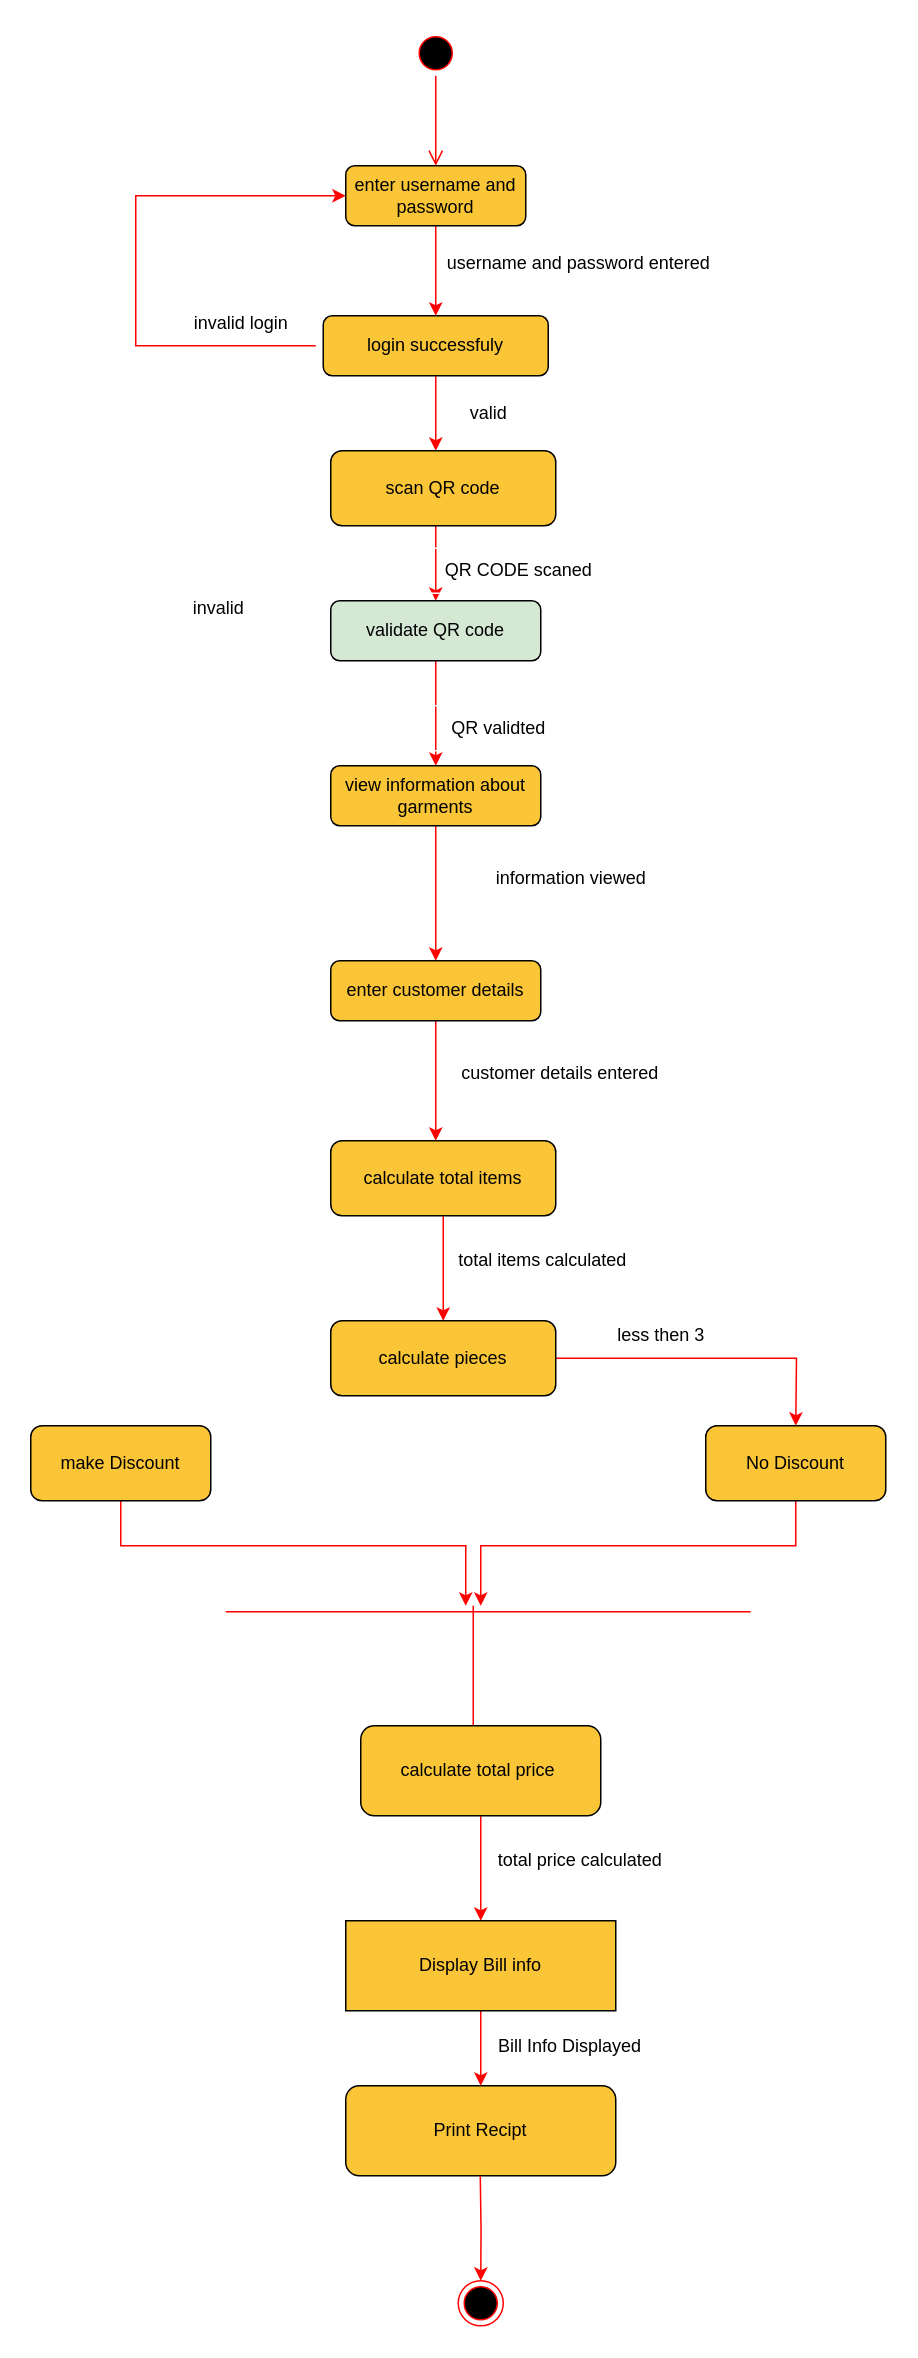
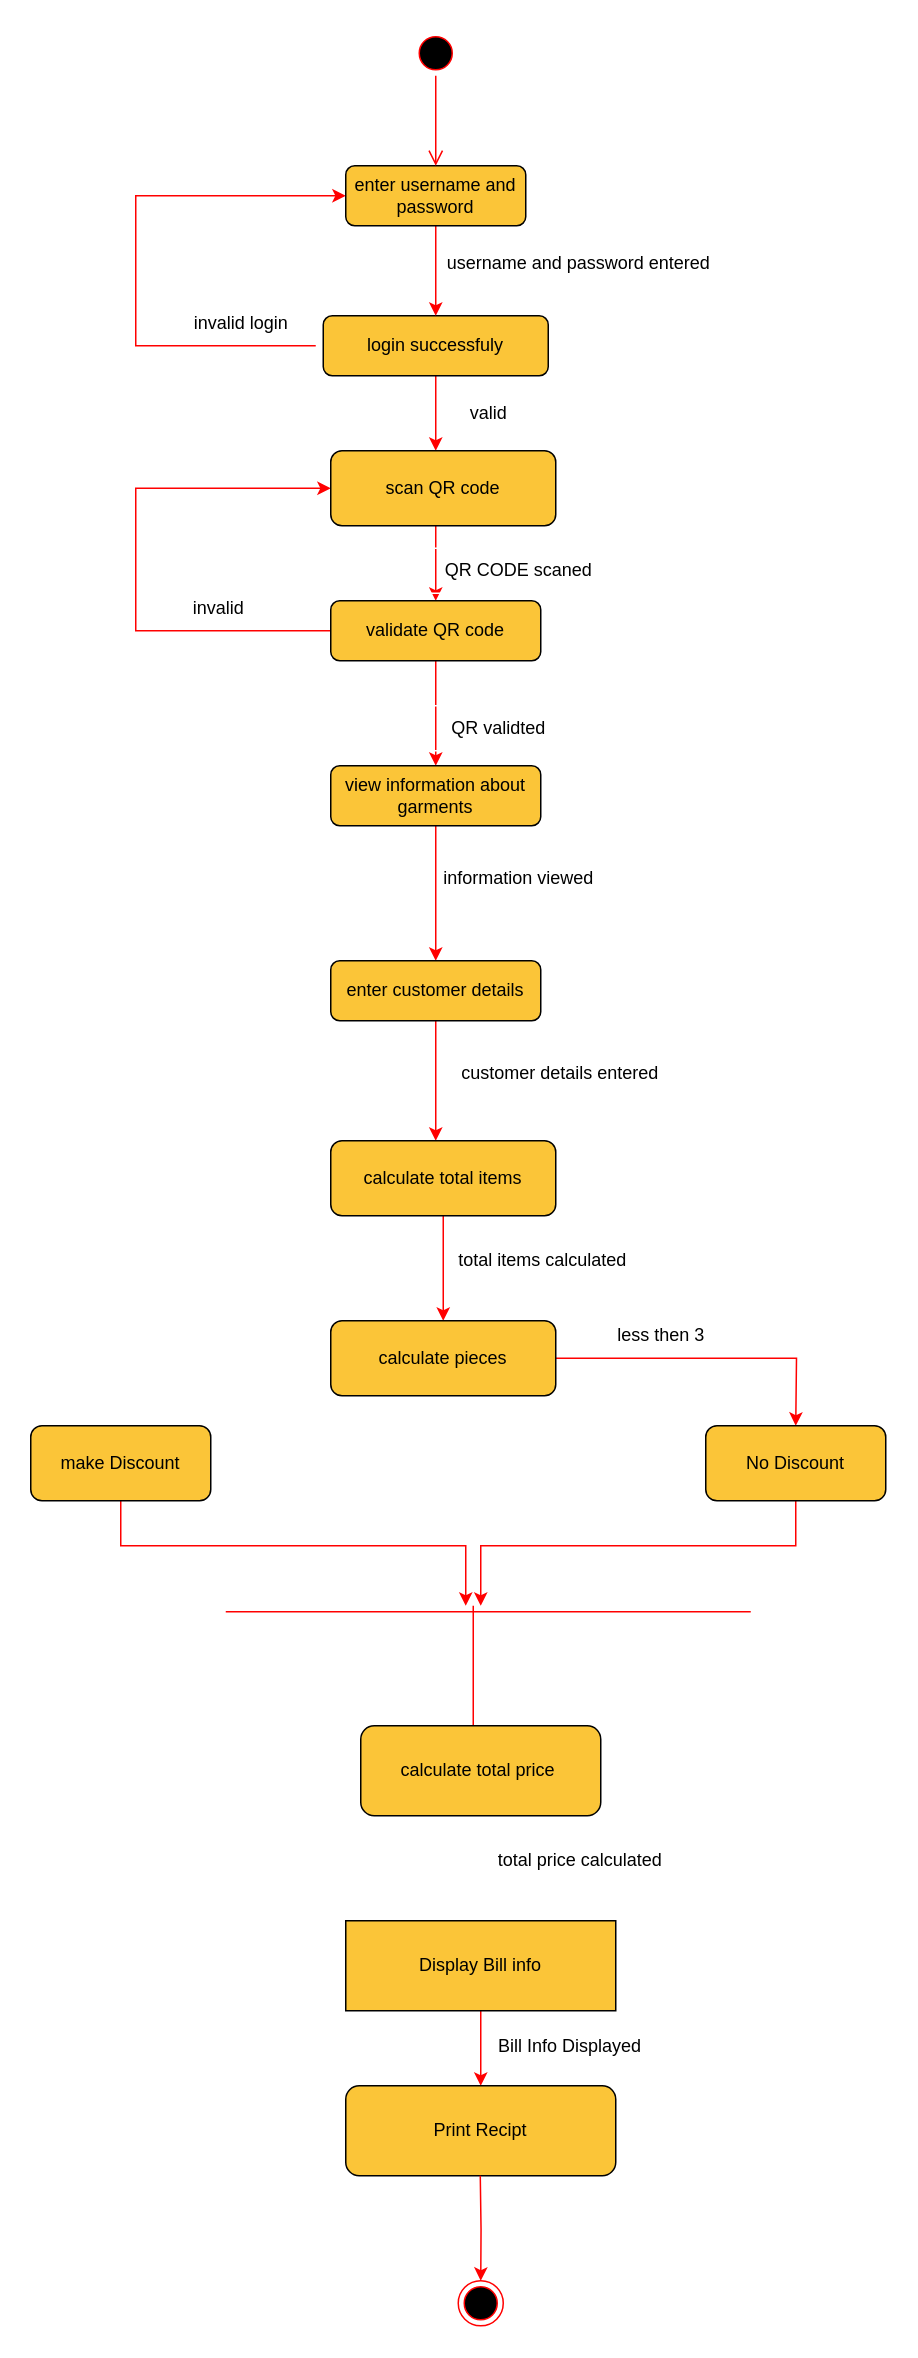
edge "validate QR code" -> "scan QR code": added
node "validate QR code": fillcolor #d5e8d4 -> #fbc538
node "information viewed": moved (571, 878) -> (518, 878)
edge "calculate total price" -> "Display Bill info": removed
